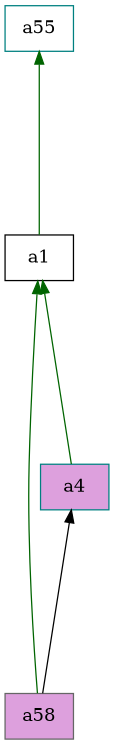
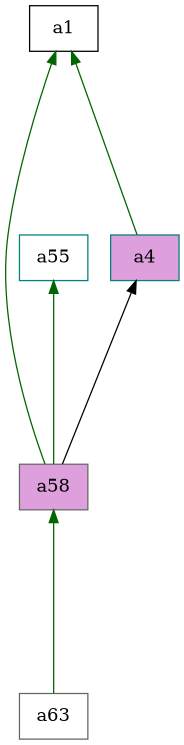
edge "a1" -> "a55": now "a58" -> "a55"
node "a63": added
